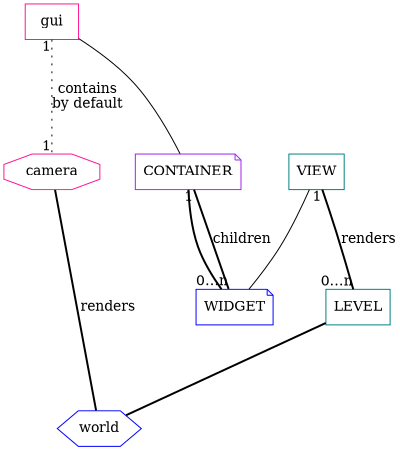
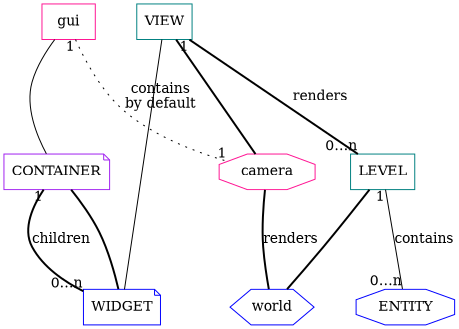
edge "VIEW" -- "camera": added
node "ENTITY": added
